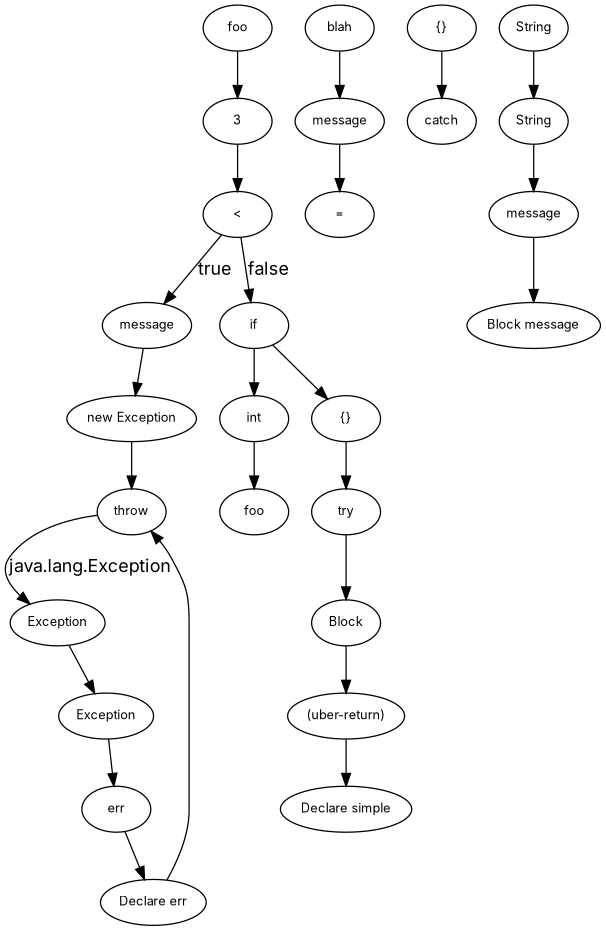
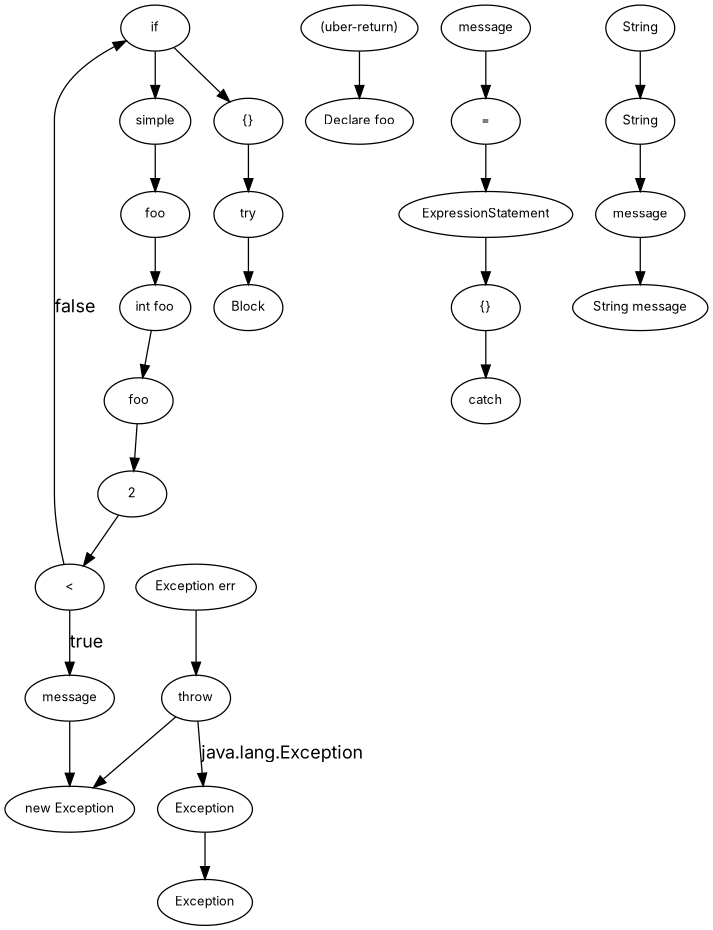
node "blah": removed
node "3": label "3" -> "2"
node "ExpressionStatement": added
node "int foo": added
node "Block message": label "Block message" -> "String message"
node "int": label "int" -> "simple"
edge "new Exception" -> "throw": reversed
edge "Block" -> "(uber-return)": removed
node "err": removed
node "Declare simple": label "Declare simple" -> "Declare foo"
node "Declare err": label "Declare err" -> "Exception err"
